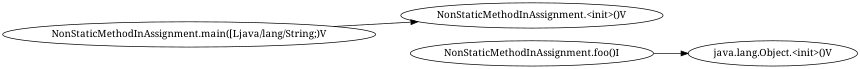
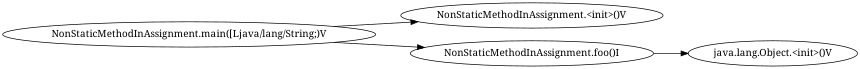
edge "NonStaticMethodInAssignment.main([Ljava/lang/String;)V" -> "NonStaticMethodInAssignment.foo()I": added
